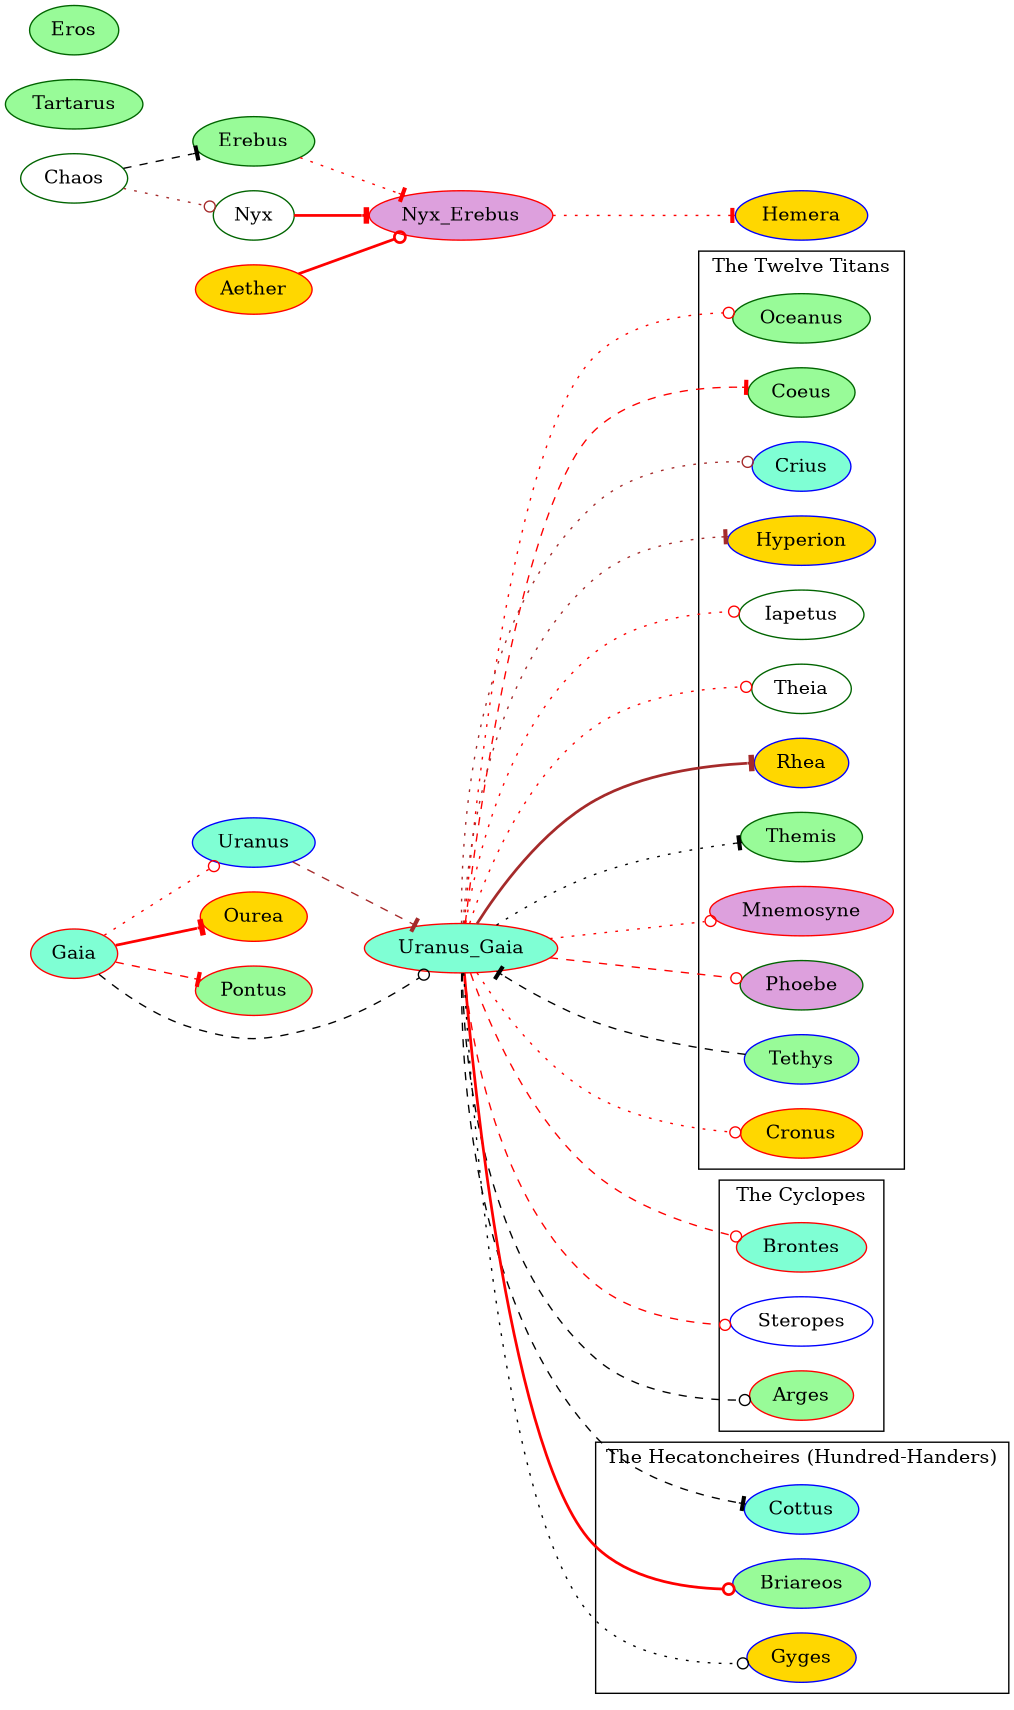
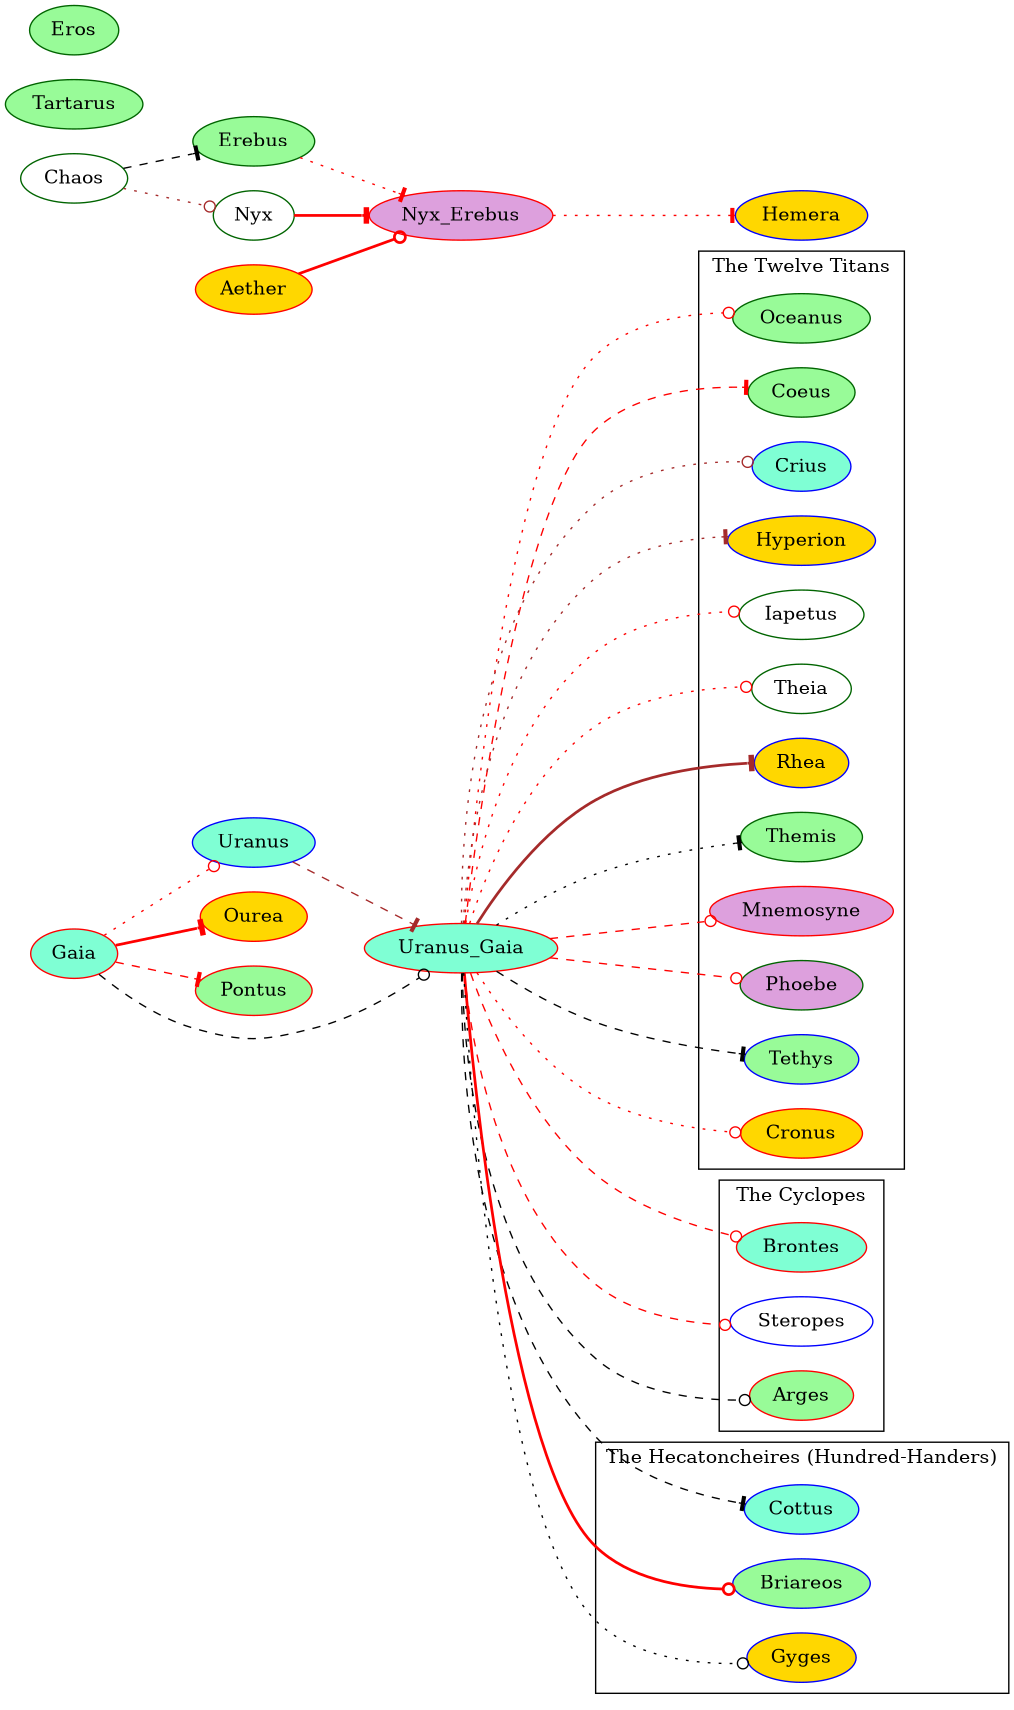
edge "Uranus_Gaia" -> "Mnemosyne": style dotted -> dashed
edge "Tethys" -> "Uranus_Gaia": reversed
